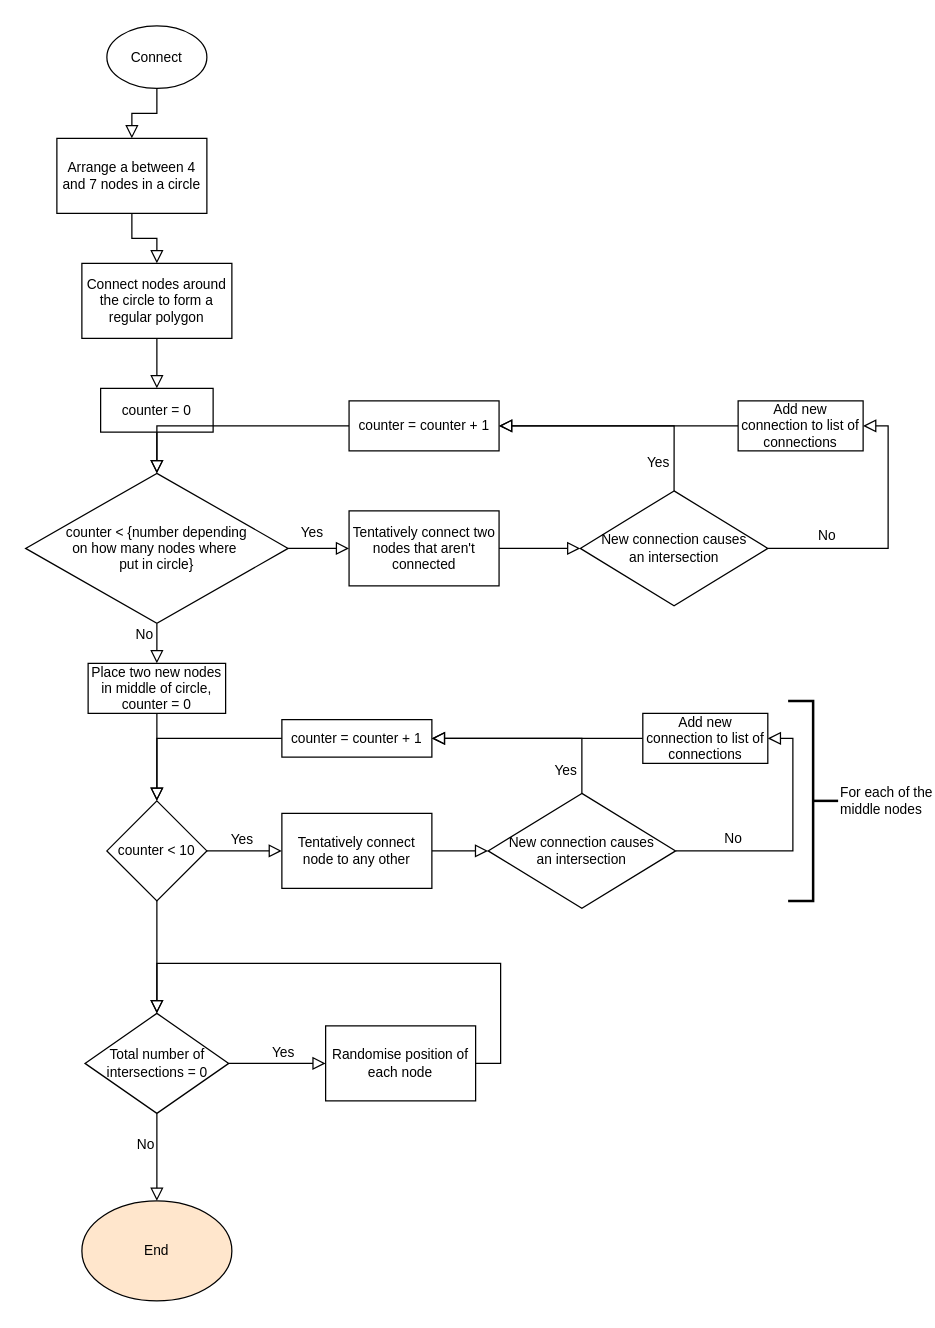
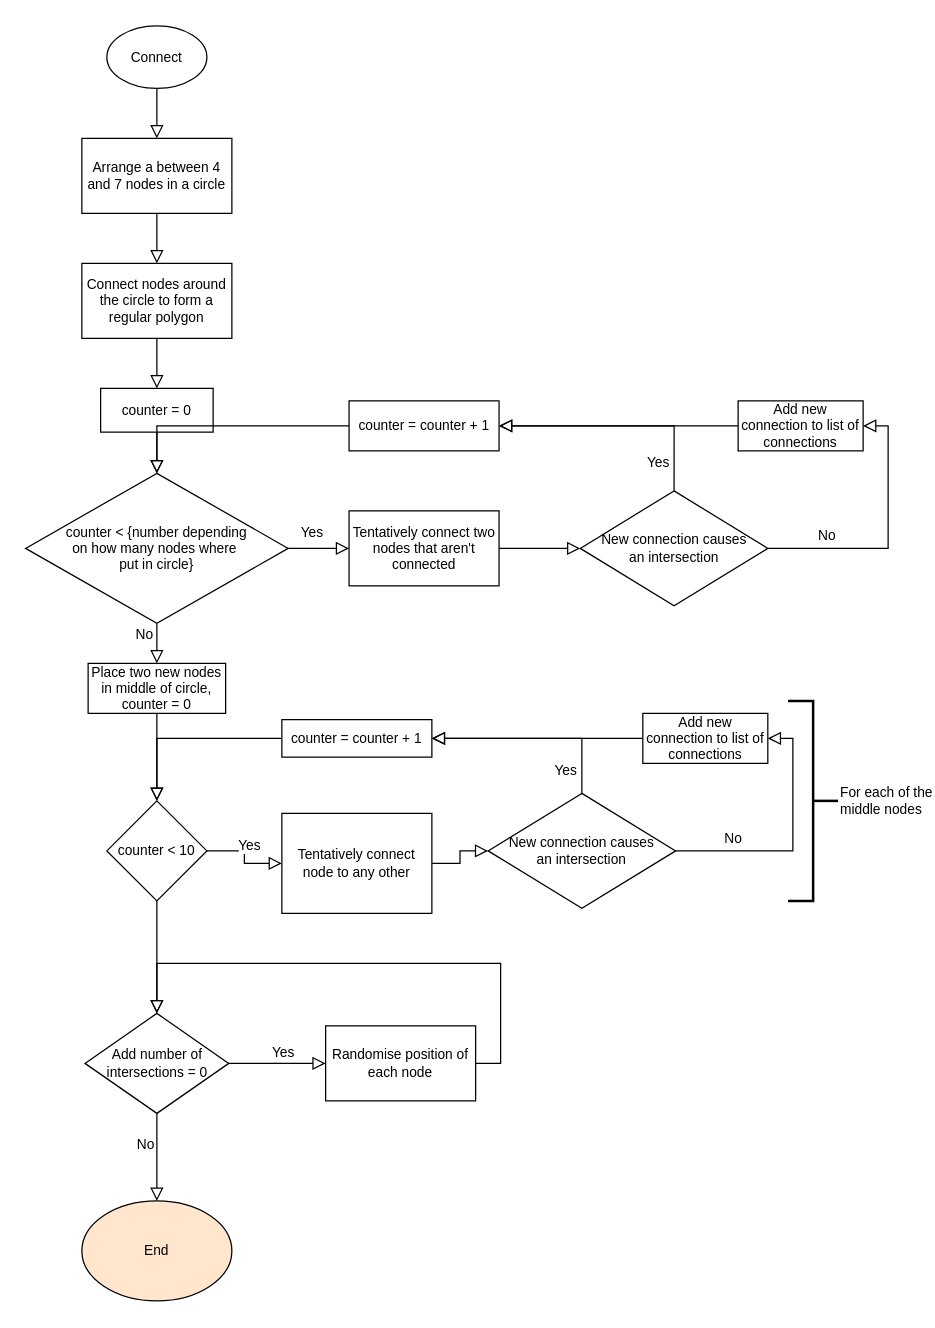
node "Arrange a between 4 and 7 nodes in a circle": moved (132, 176) -> (157, 176)
node "Tentatively connect node to any other": size 150x75 -> 150x100
node "Total number of intersections = 0": label "Total number of intersections = 0" -> "Add number of intersections = 0"
